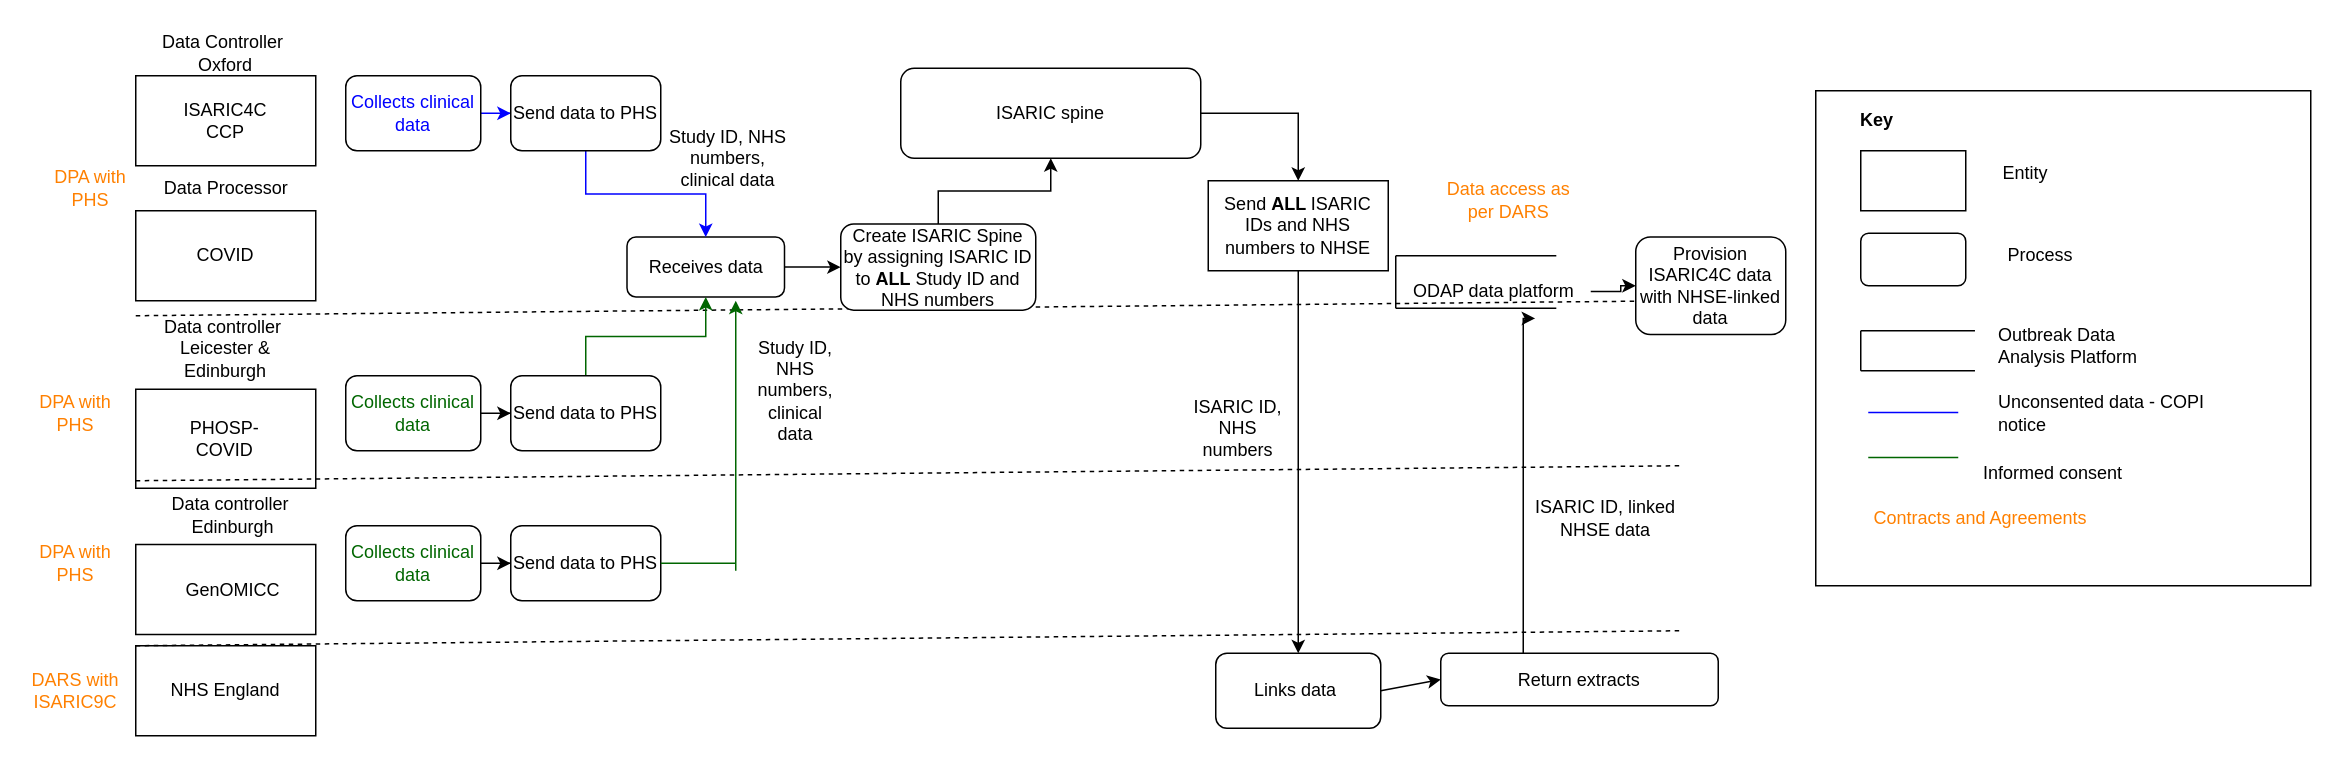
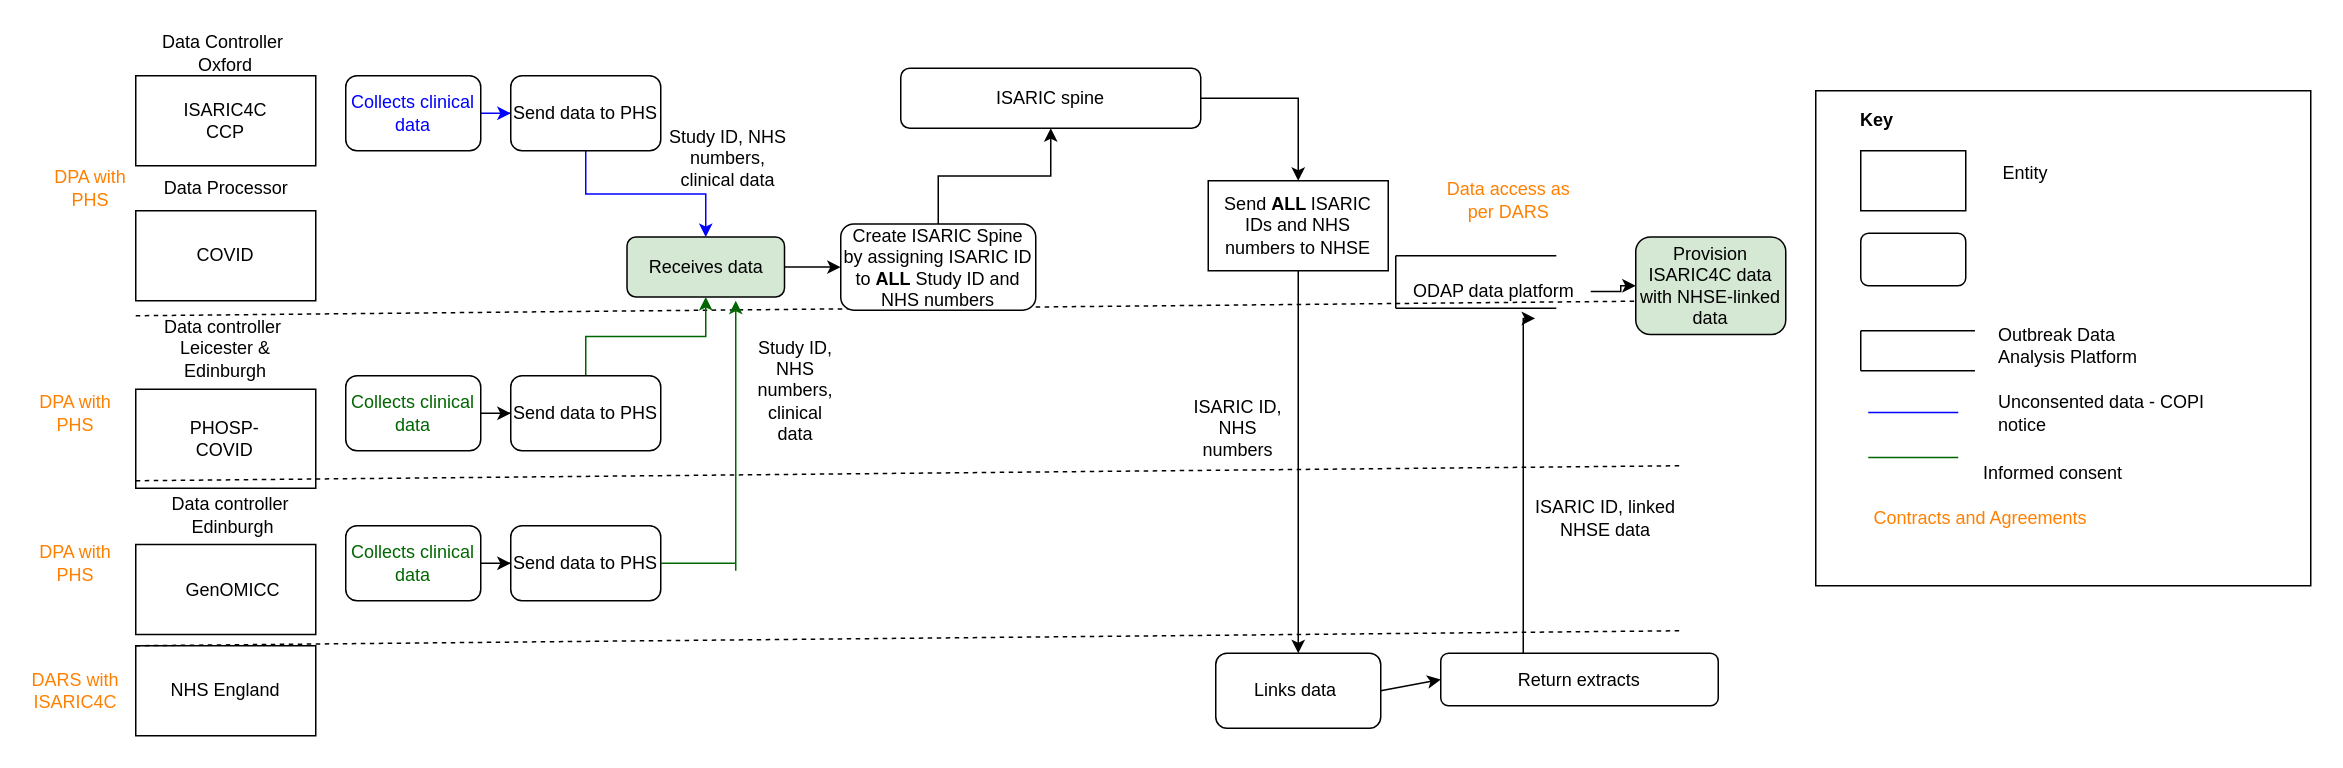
node "ISARIC spine": size 300x90 -> 300x60
node "Process": removed
node "Receives data": fillcolor #ffffff -> #d5e8d4
node "Provision ISARIC4C data with NHSE-linked data": fillcolor #ffffff -> #d5e8d4
node "DARS with ISARIC9C": label "DARS with ISARIC9C" -> "DARS with ISARIC4C"
